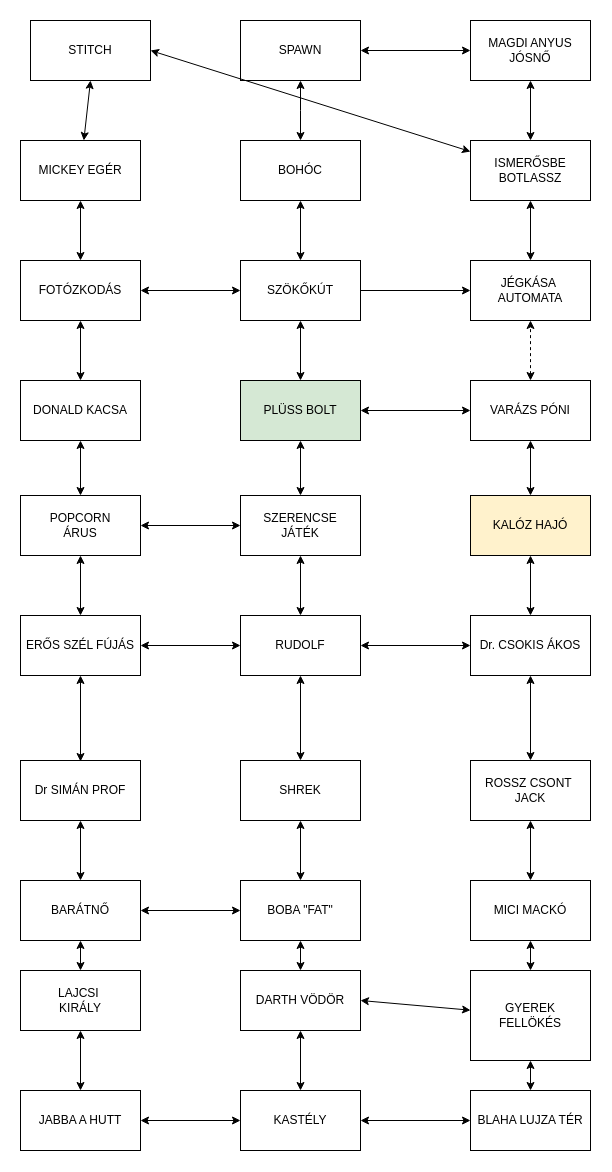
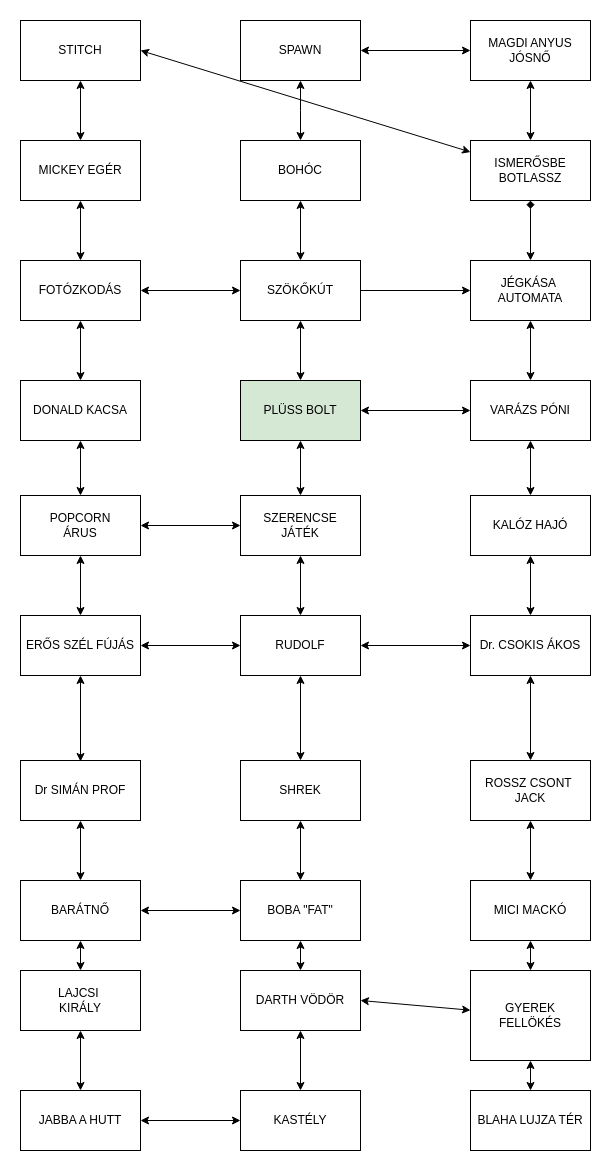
node "STITCH": moved (91, 51) -> (81, 51)
edge "ISMERŐSBE BOTLASSZ" -- "JÉGKÁSA AUTOMATA": arrowhead classic -> diamond
edge "JÉGKÁSA AUTOMATA" -- "VARÁZS PÓNI": style dashed -> solid
node "KALÓZ HAJÓ": fillcolor #fff2cc -> #ffffff
edge "KASTÉLY" -- "BLAHA LUJZA TÉR": removed
